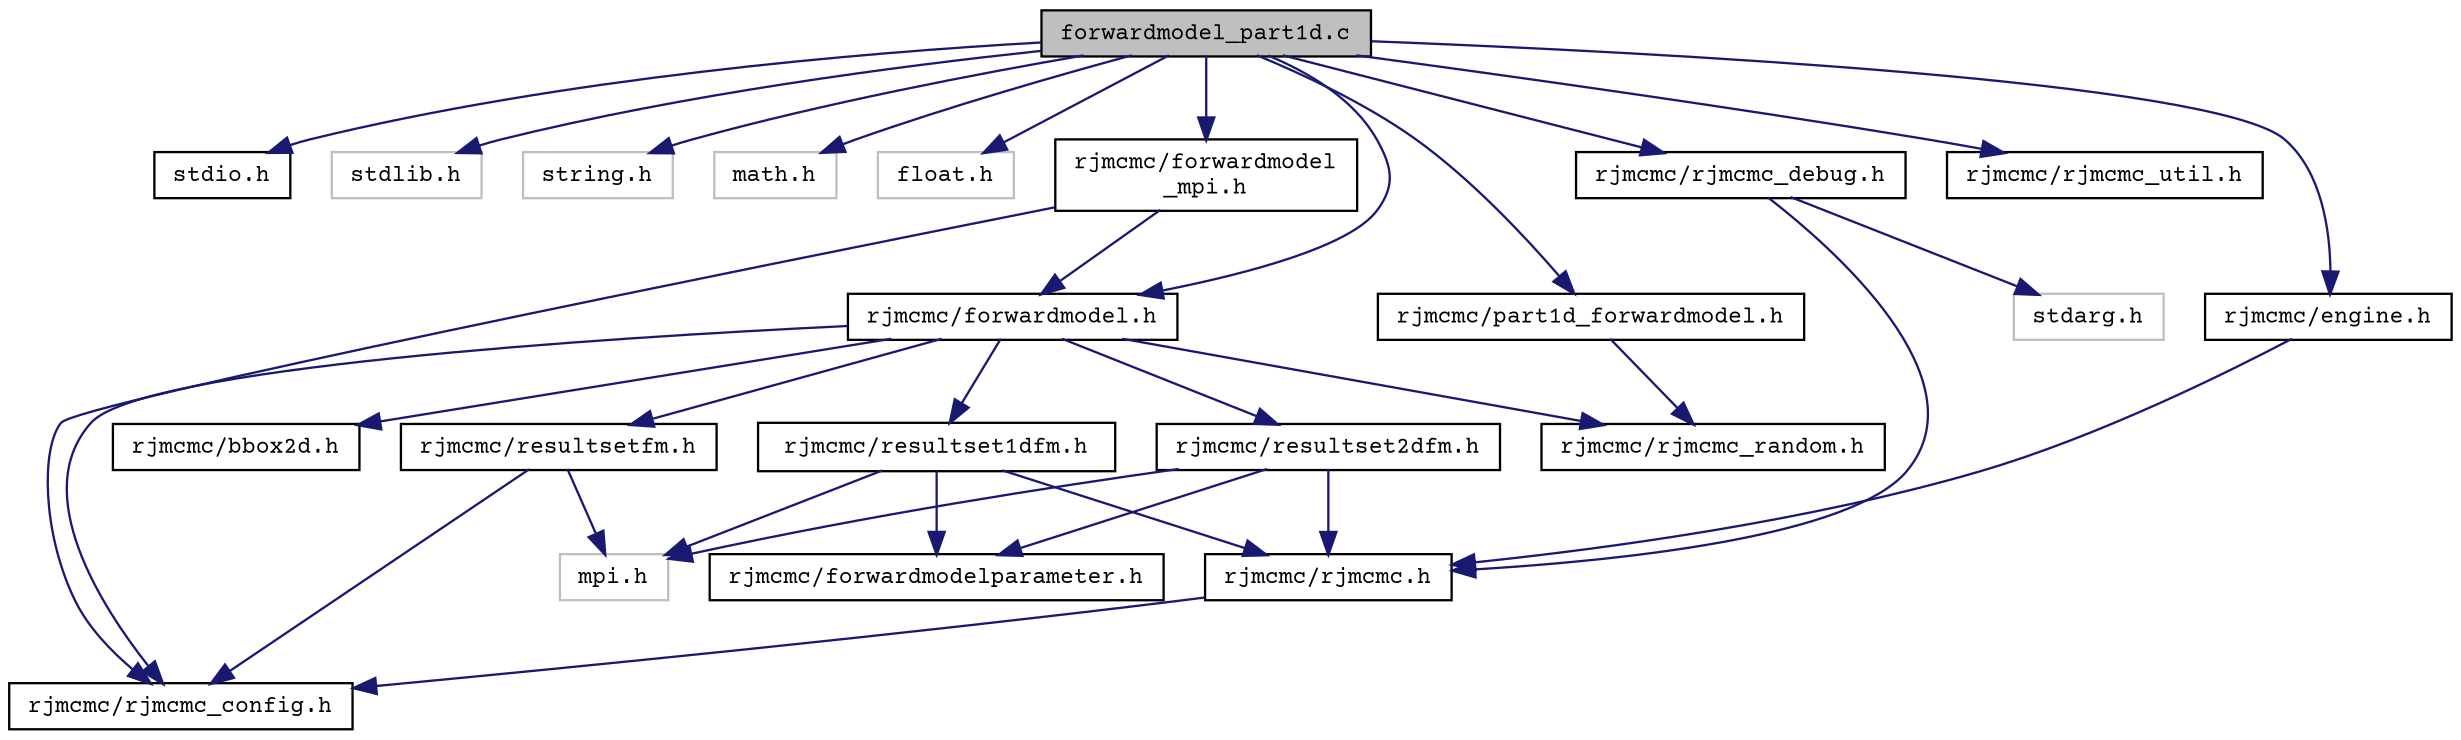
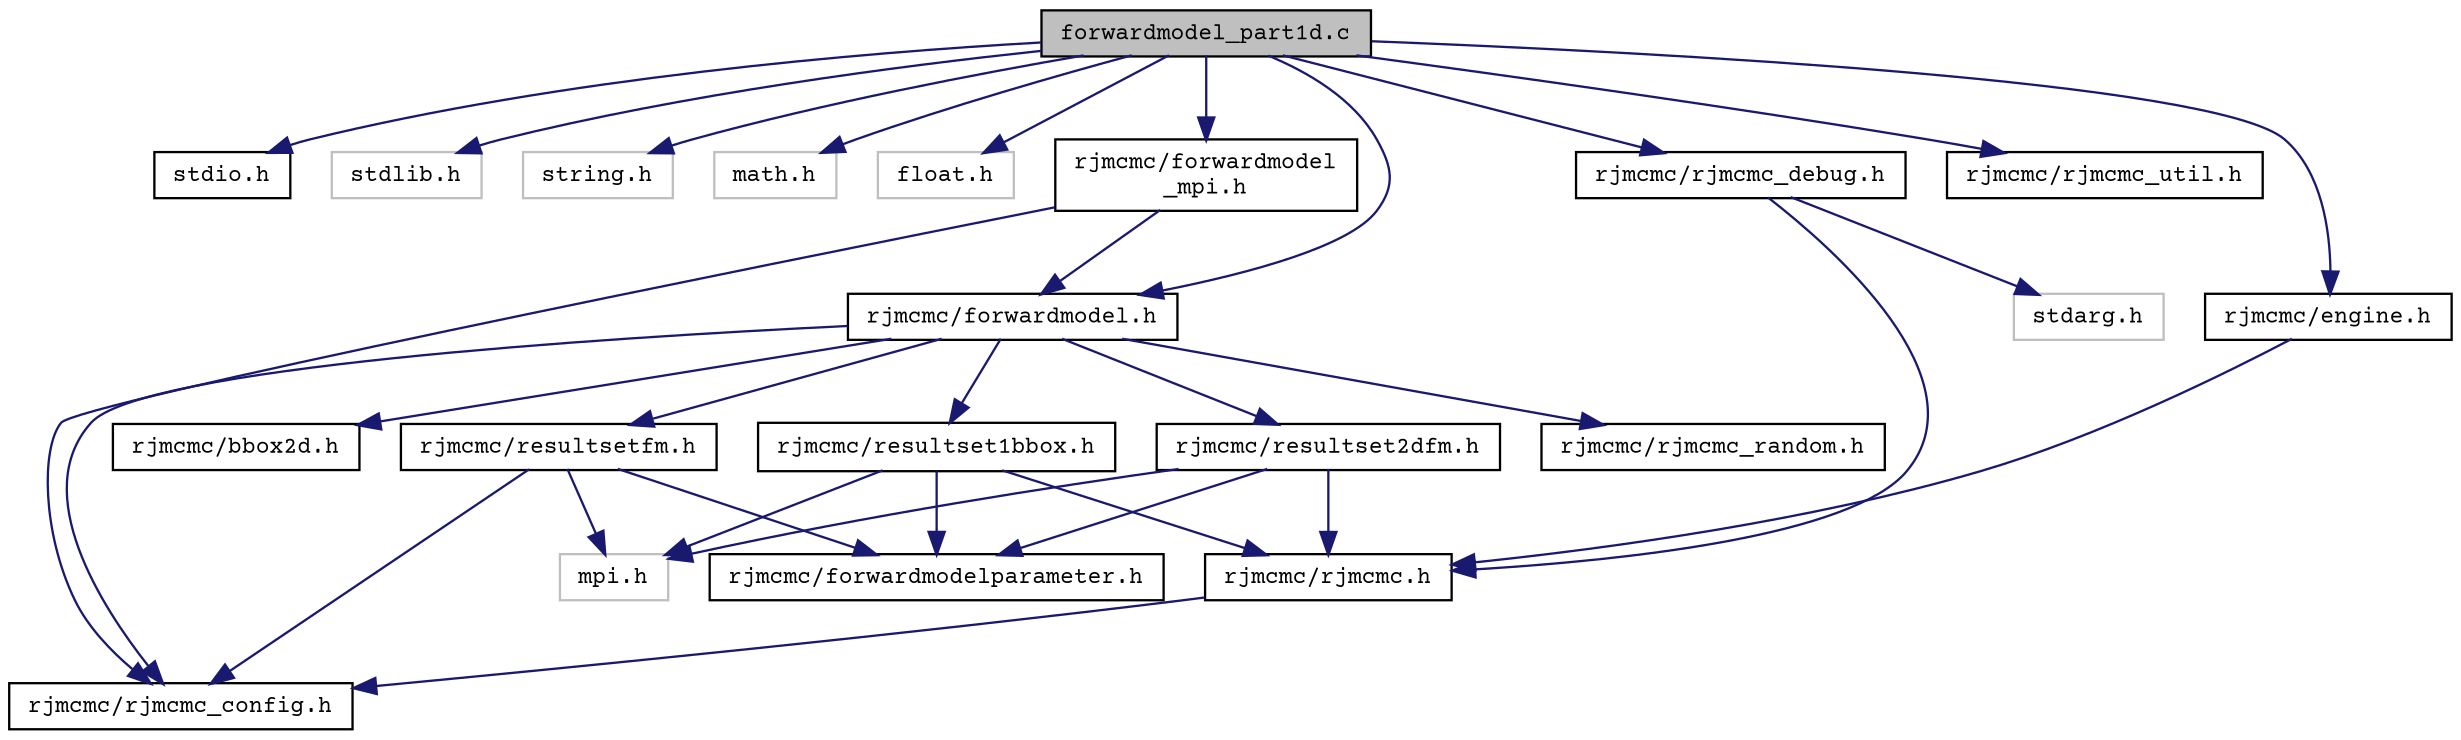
node "rjmcmc/part1d_forwardmodel.h": removed
node "rjmcmc/resultset1dfm.h": label "rjmcmc/resultset1dfm.h" -> "rjmcmc/resultset1bbox.h"
edge "rjmcmc/resultsetfm.h" -> "rjmcmc/forwardmodelparameter.h": added
